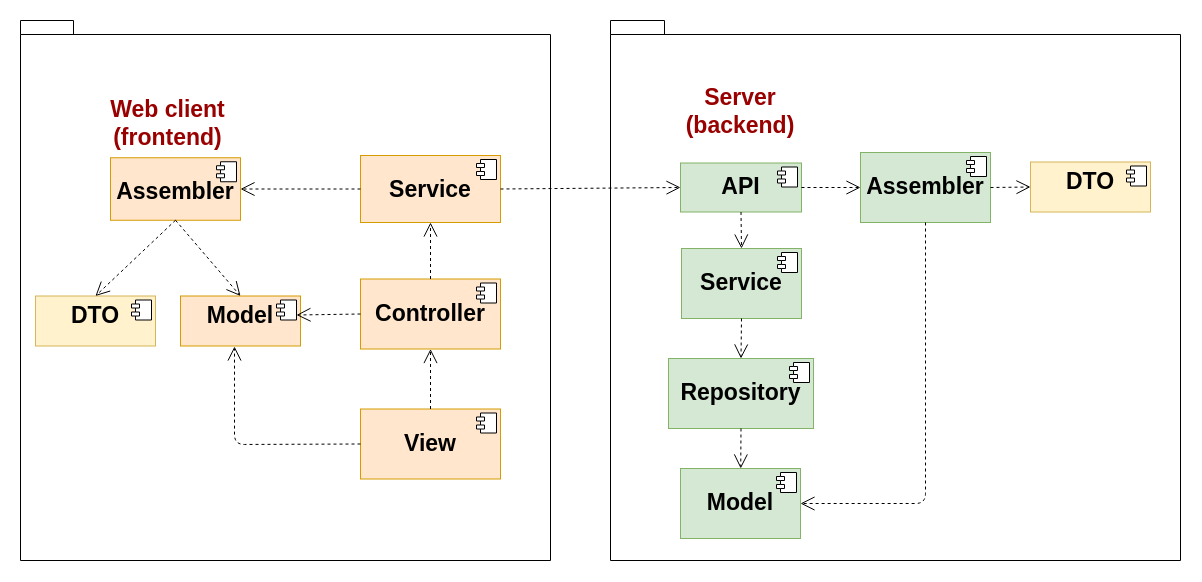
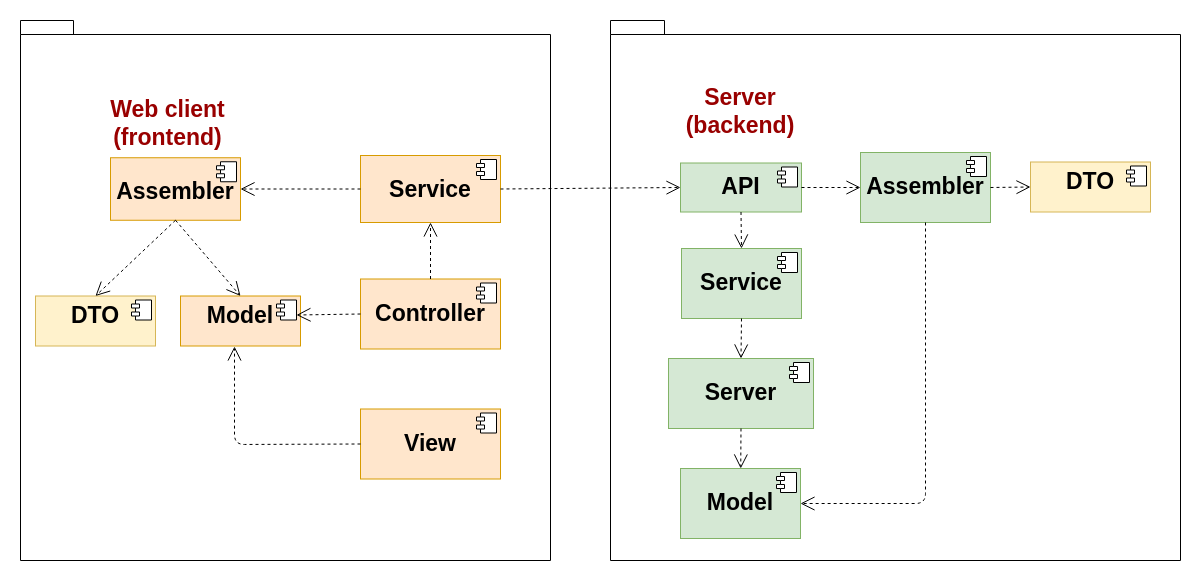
node "Repository": label "Repository" -> "Server"
edge "View" -> "Controller": removed
